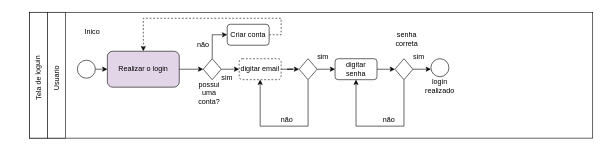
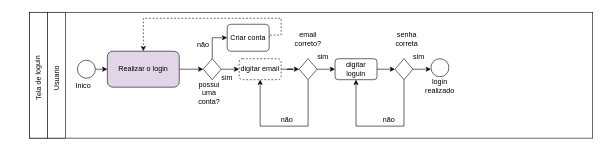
node "Inico": moved (92, 32) -> (83, 86)
node "Criar conta": size 42x21 -> 42x27
node "email correto?": added
node "digitar senha": label "digitar senha" -> "digitar loguin"
